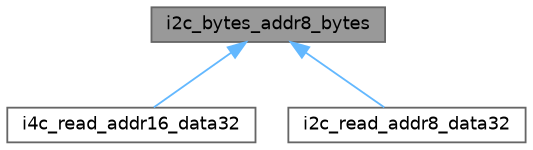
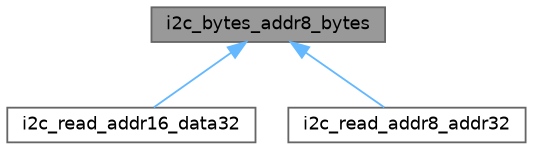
node "i4c_read_addr16_data32": label "i4c_read_addr16_data32" -> "i2c_read_addr16_data32"
node "i2c_read_addr8_data32": label "i2c_read_addr8_data32" -> "i2c_read_addr8_addr32"
